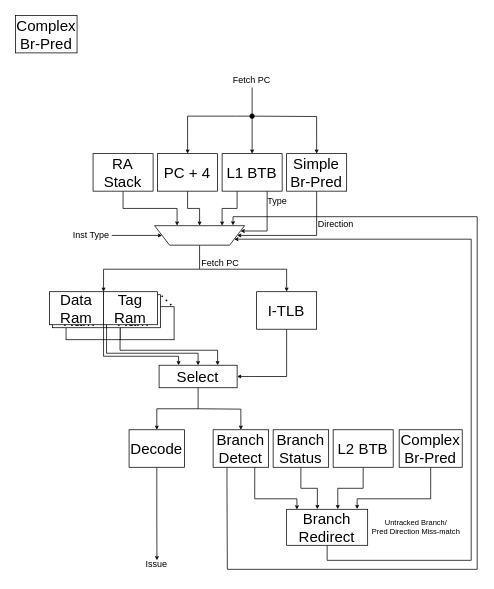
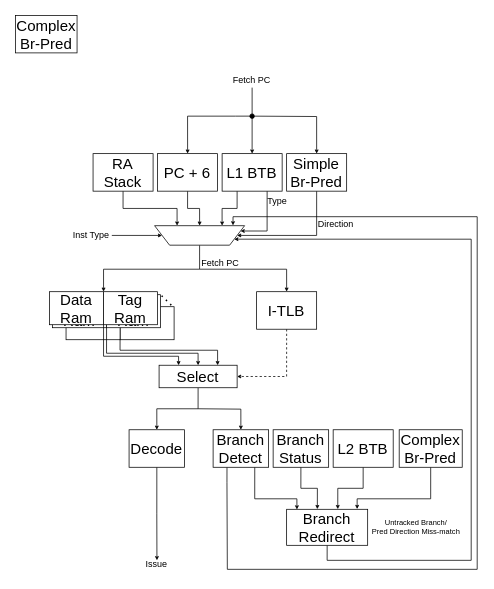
node "PC + 4": label "PC + 4" -> "PC + 6"
edge "I-TLB" -> "Select": style solid -> dashed
